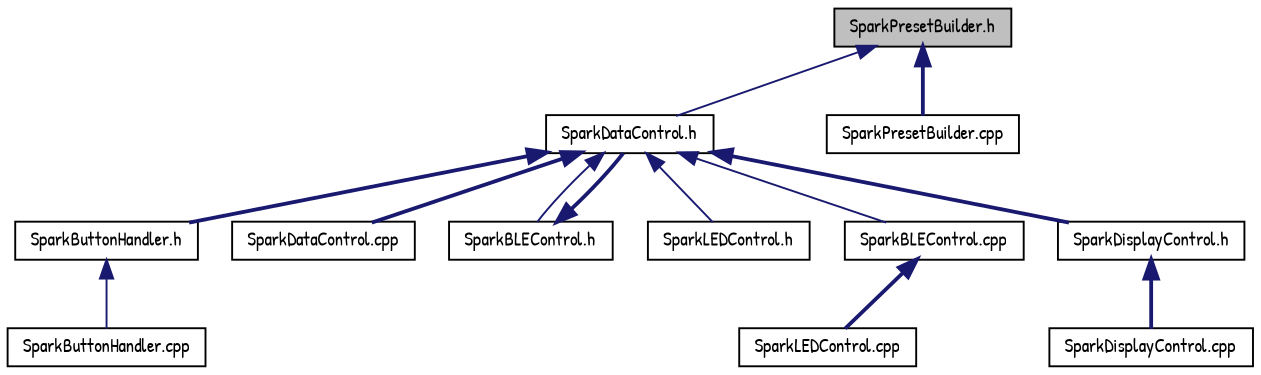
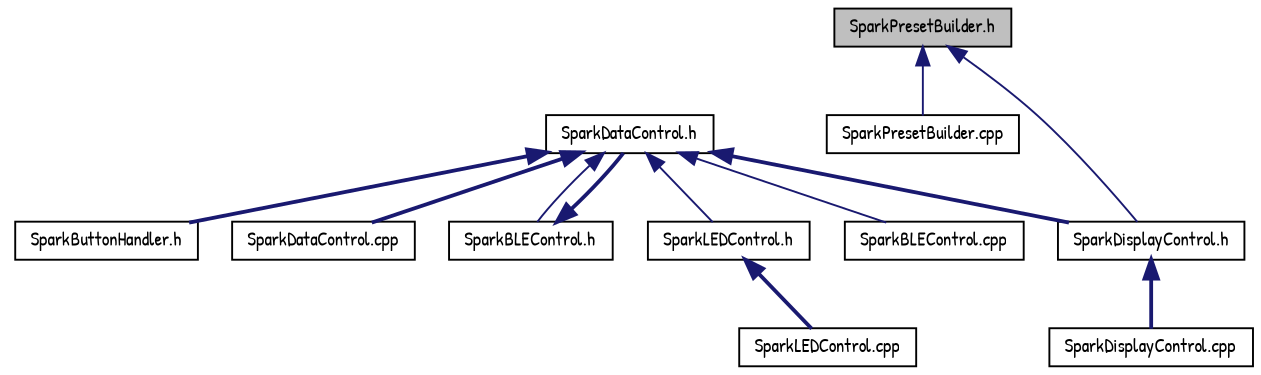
edge "SparkDataControl.h" -> "SparkPresetBuilder.h": now "SparkDisplayControl.h" -> "SparkPresetBuilder.h"
edge "SparkPresetBuilder.cpp" -> "SparkPresetBuilder.h": style bold -> solid
edge "SparkLEDControl.cpp" -> "SparkBLEControl.cpp": now "SparkLEDControl.cpp" -> "SparkLEDControl.h"
node "SparkButtonHandler.cpp": removed
